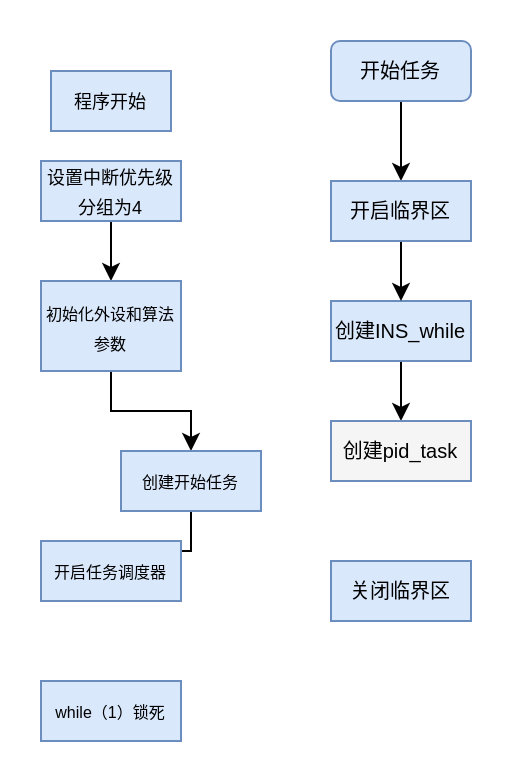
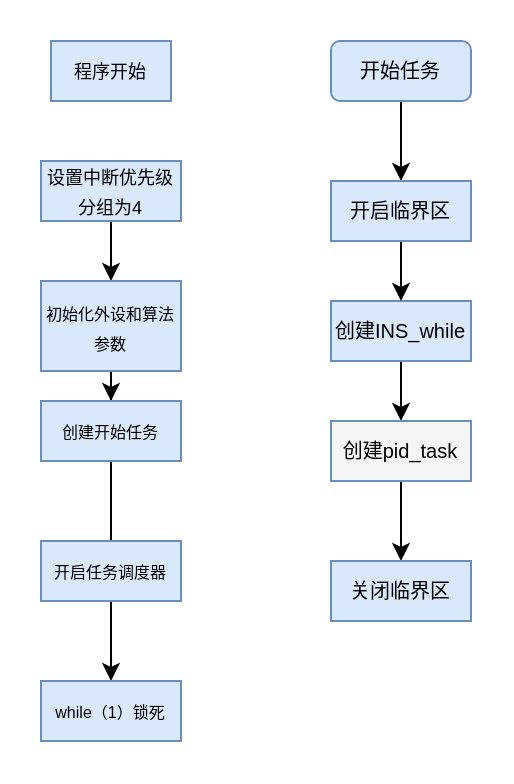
node "程序开始": moved (111, 101) -> (111, 71)
node "创建开始任务": moved (191, 481) -> (111, 431)
edge "创建pid_task" -> "关闭临界区": added
edge "开启任务调度器" -> "while（1）锁死": added
